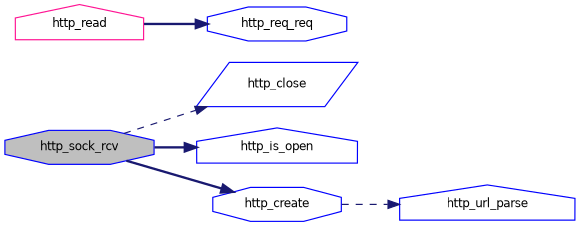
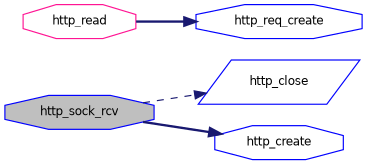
node "http_read": shape house -> octagon
node "http_req_req": label "http_req_req" -> "http_req_create"
node "http_is_open": removed
node "http_url_parse": removed
